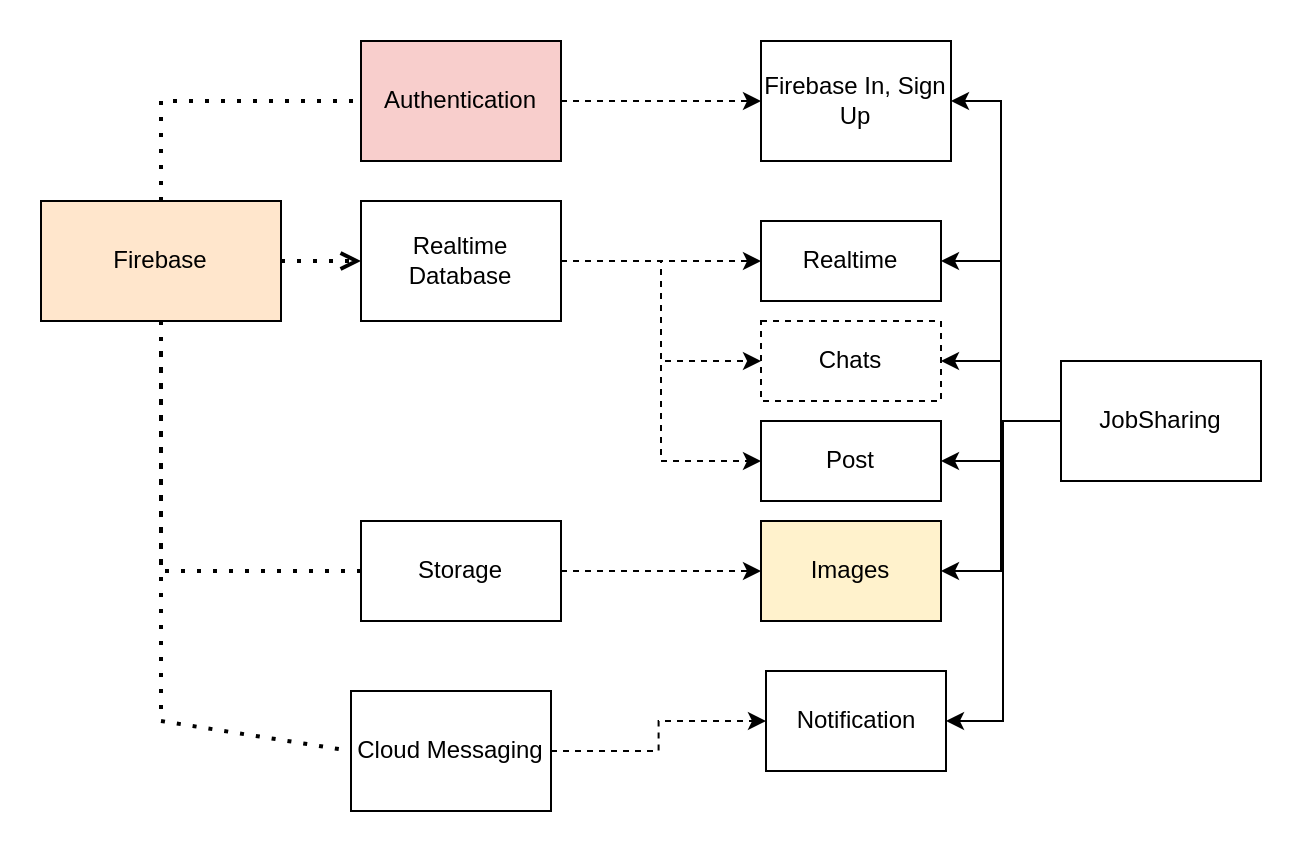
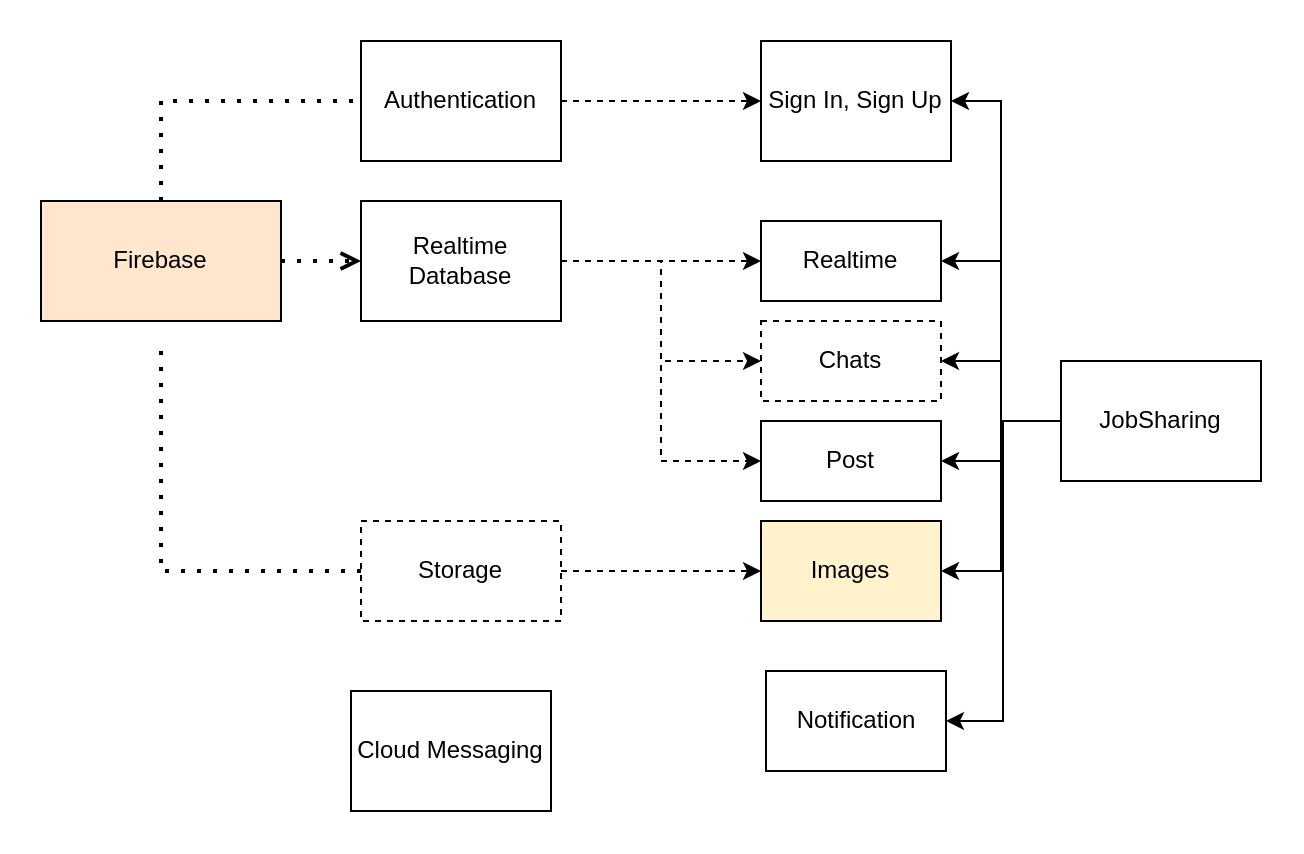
node "Authentication": fillcolor #f8cecc -> #ffffff
node "Firebase In, Sign Up": label "Firebase In, Sign Up" -> "Sign In, Sign Up"
node "Storage": style solid -> dashed
edge "Firebase" -- "Cloud Messaging": removed
edge "Cloud Messaging" -> "Notification": removed
